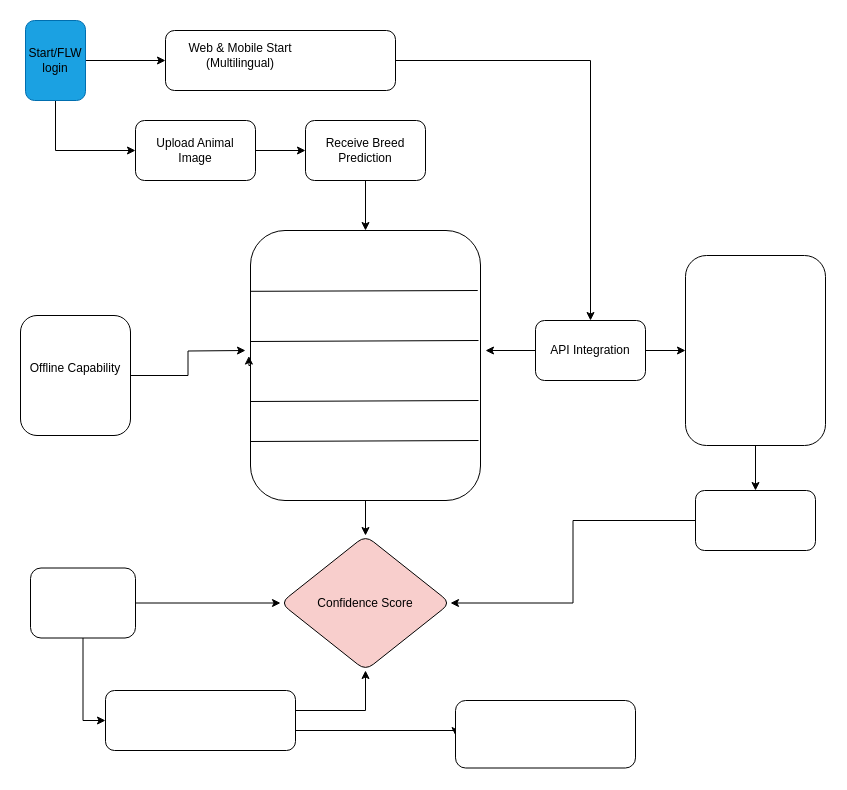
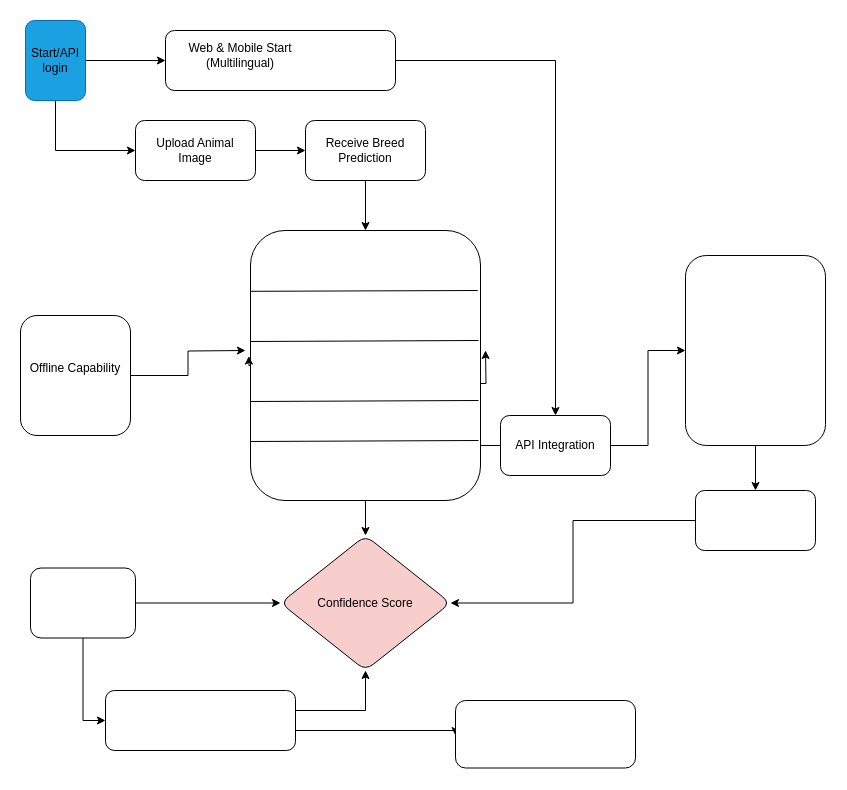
node "Start/FLW login": label "Start/FLW login" -> "Start/API login"
node "API Integration": moved (591, 351) -> (556, 446)
